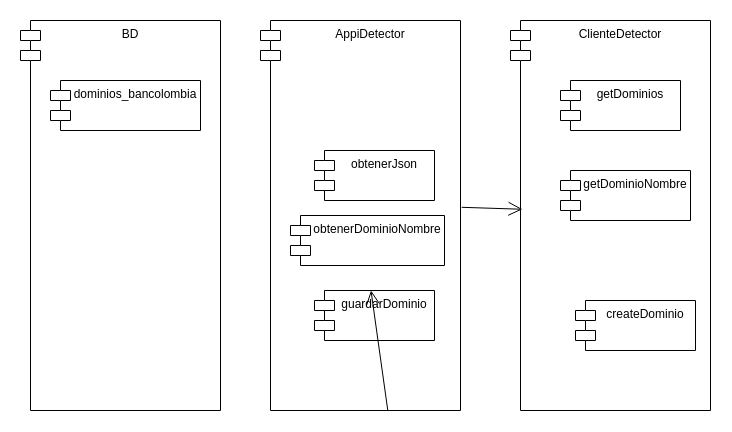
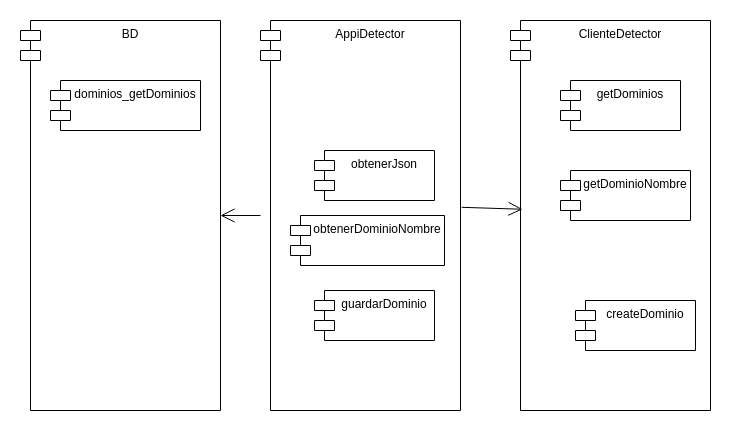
node "dominios_bancolombia": label "dominios_bancolombia" -> "dominios_getDominios"
edge "AppiDetector" -> "guardarDominio": now "AppiDetector" -> "BD"
